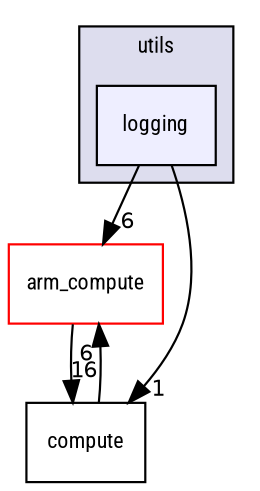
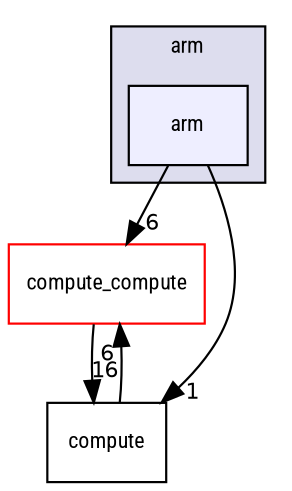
cluster "utils": label "utils" -> "arm"
node "logging": label "logging" -> "arm"
node "arm_compute": label "arm_compute" -> "compute_compute"
